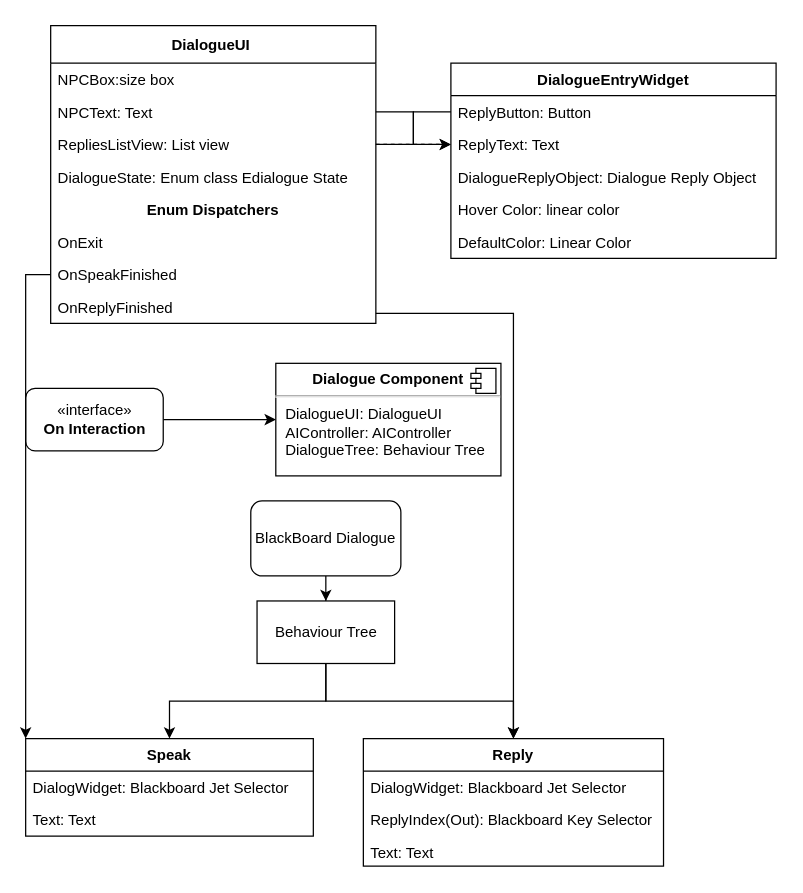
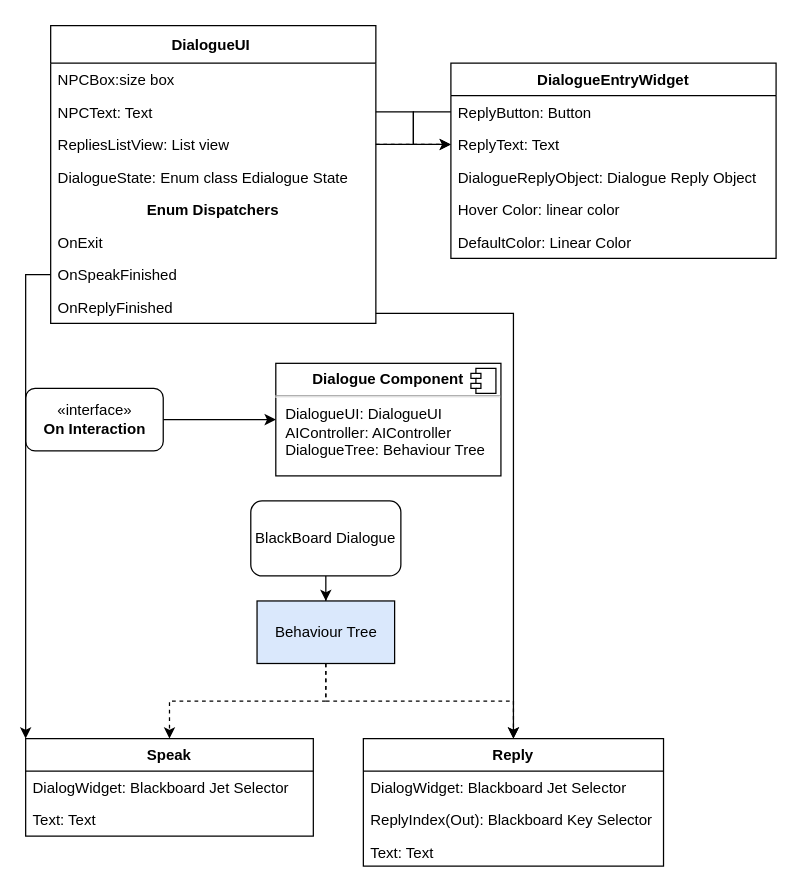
node "Behaviour Tree": fillcolor #ffffff -> #dae8fc
edge "Behaviour Tree" -> "Speak": style solid -> dashed
edge "Behaviour Tree" -> "Reply": style solid -> dashed
